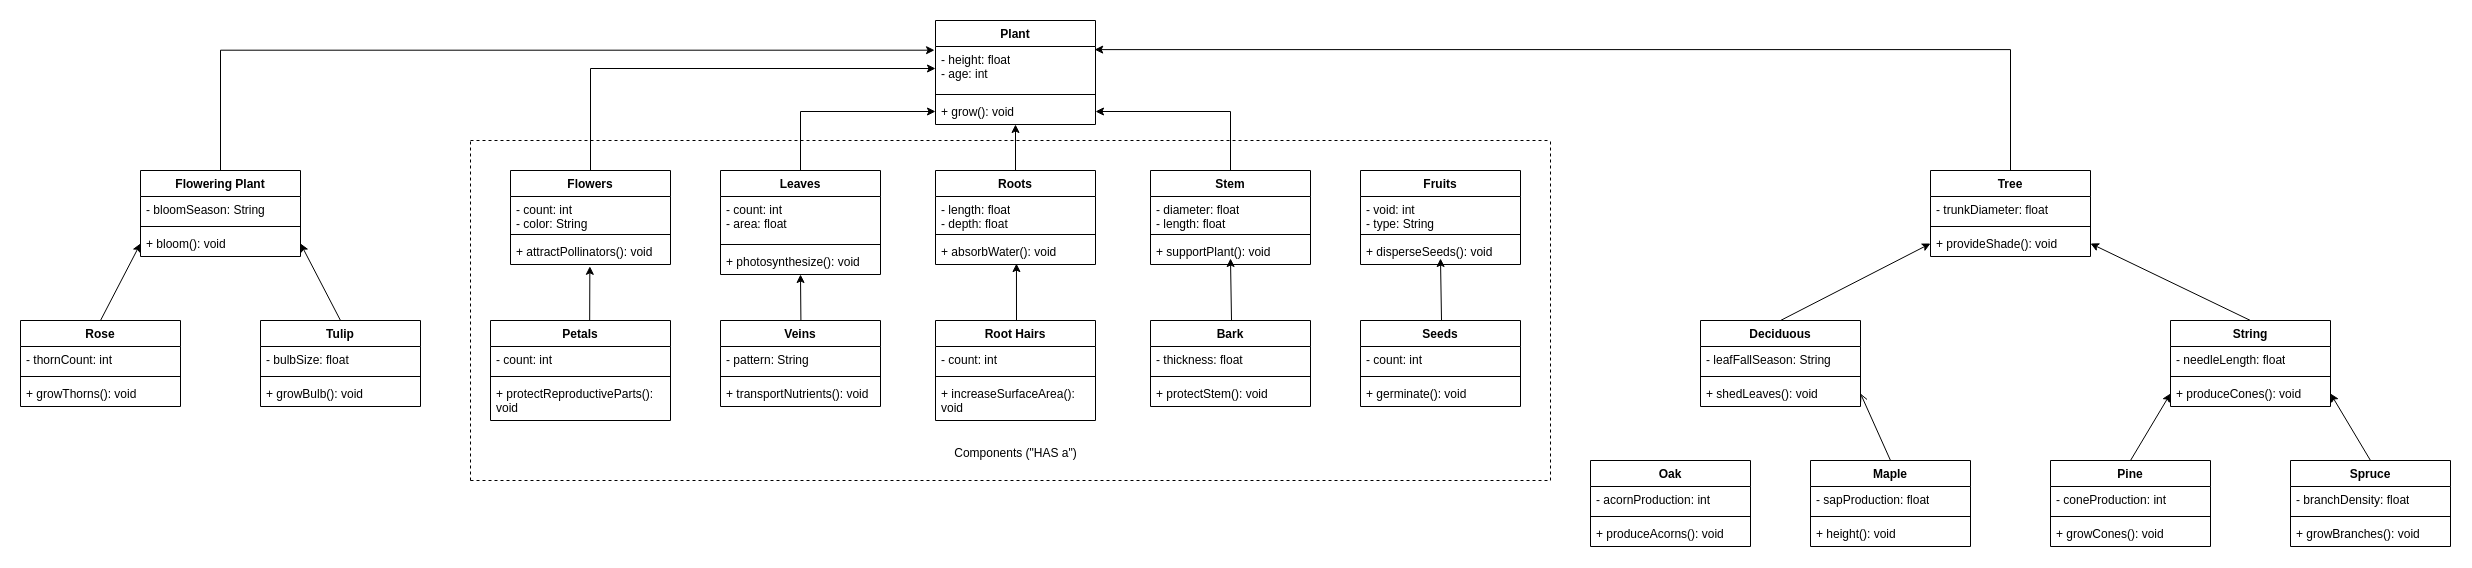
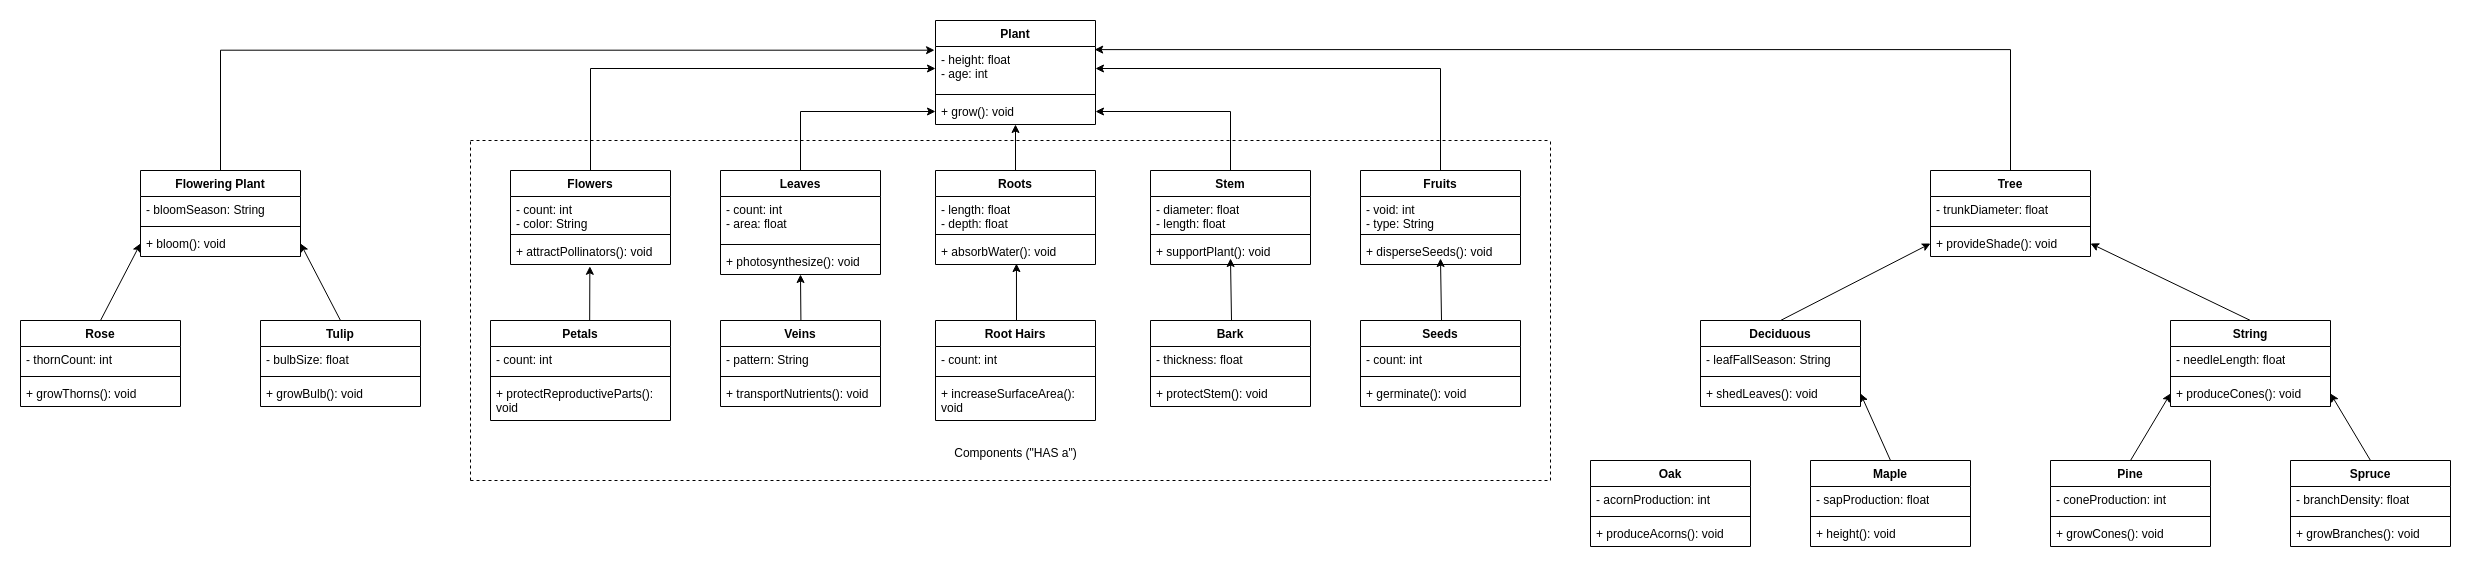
edge "Fruits" -> "- height: float - age: int": added
edge "Maple" -> "+ shedLeaves(): void": arrowhead open -> classic
